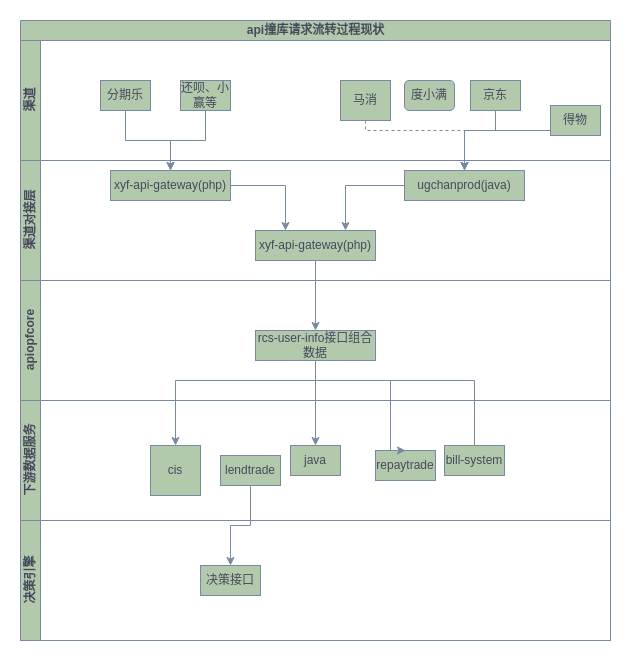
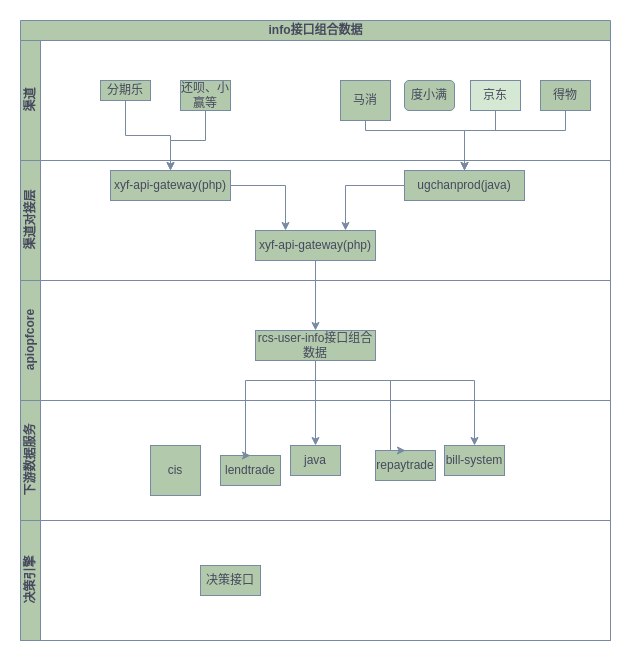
node "api撞库请求流转过程现状": label "api撞库请求流转过程现状" -> "info接口组合数据"
node "分期乐": size 50x30 -> 50x20
node "京东": fillcolor #b2c9ab -> #d5e8d4
edge "京东" -> "ugchanprod(java)": arrowhead classic -> open
node "得物": moved (576, 121) -> (566, 96)
edge "马消" -> "ugchanprod(java)": style dashed -> solid
edge "rcs-user-info接口组合数据" -> "cis": removed
edge "rcs-user-info接口组合数据" -> "lendtrade": added
edge "rcs-user-info接口组合数据" -- "bill-system": arrowhead none -> classic
edge "lendtrade" -> "决策接口": removed
